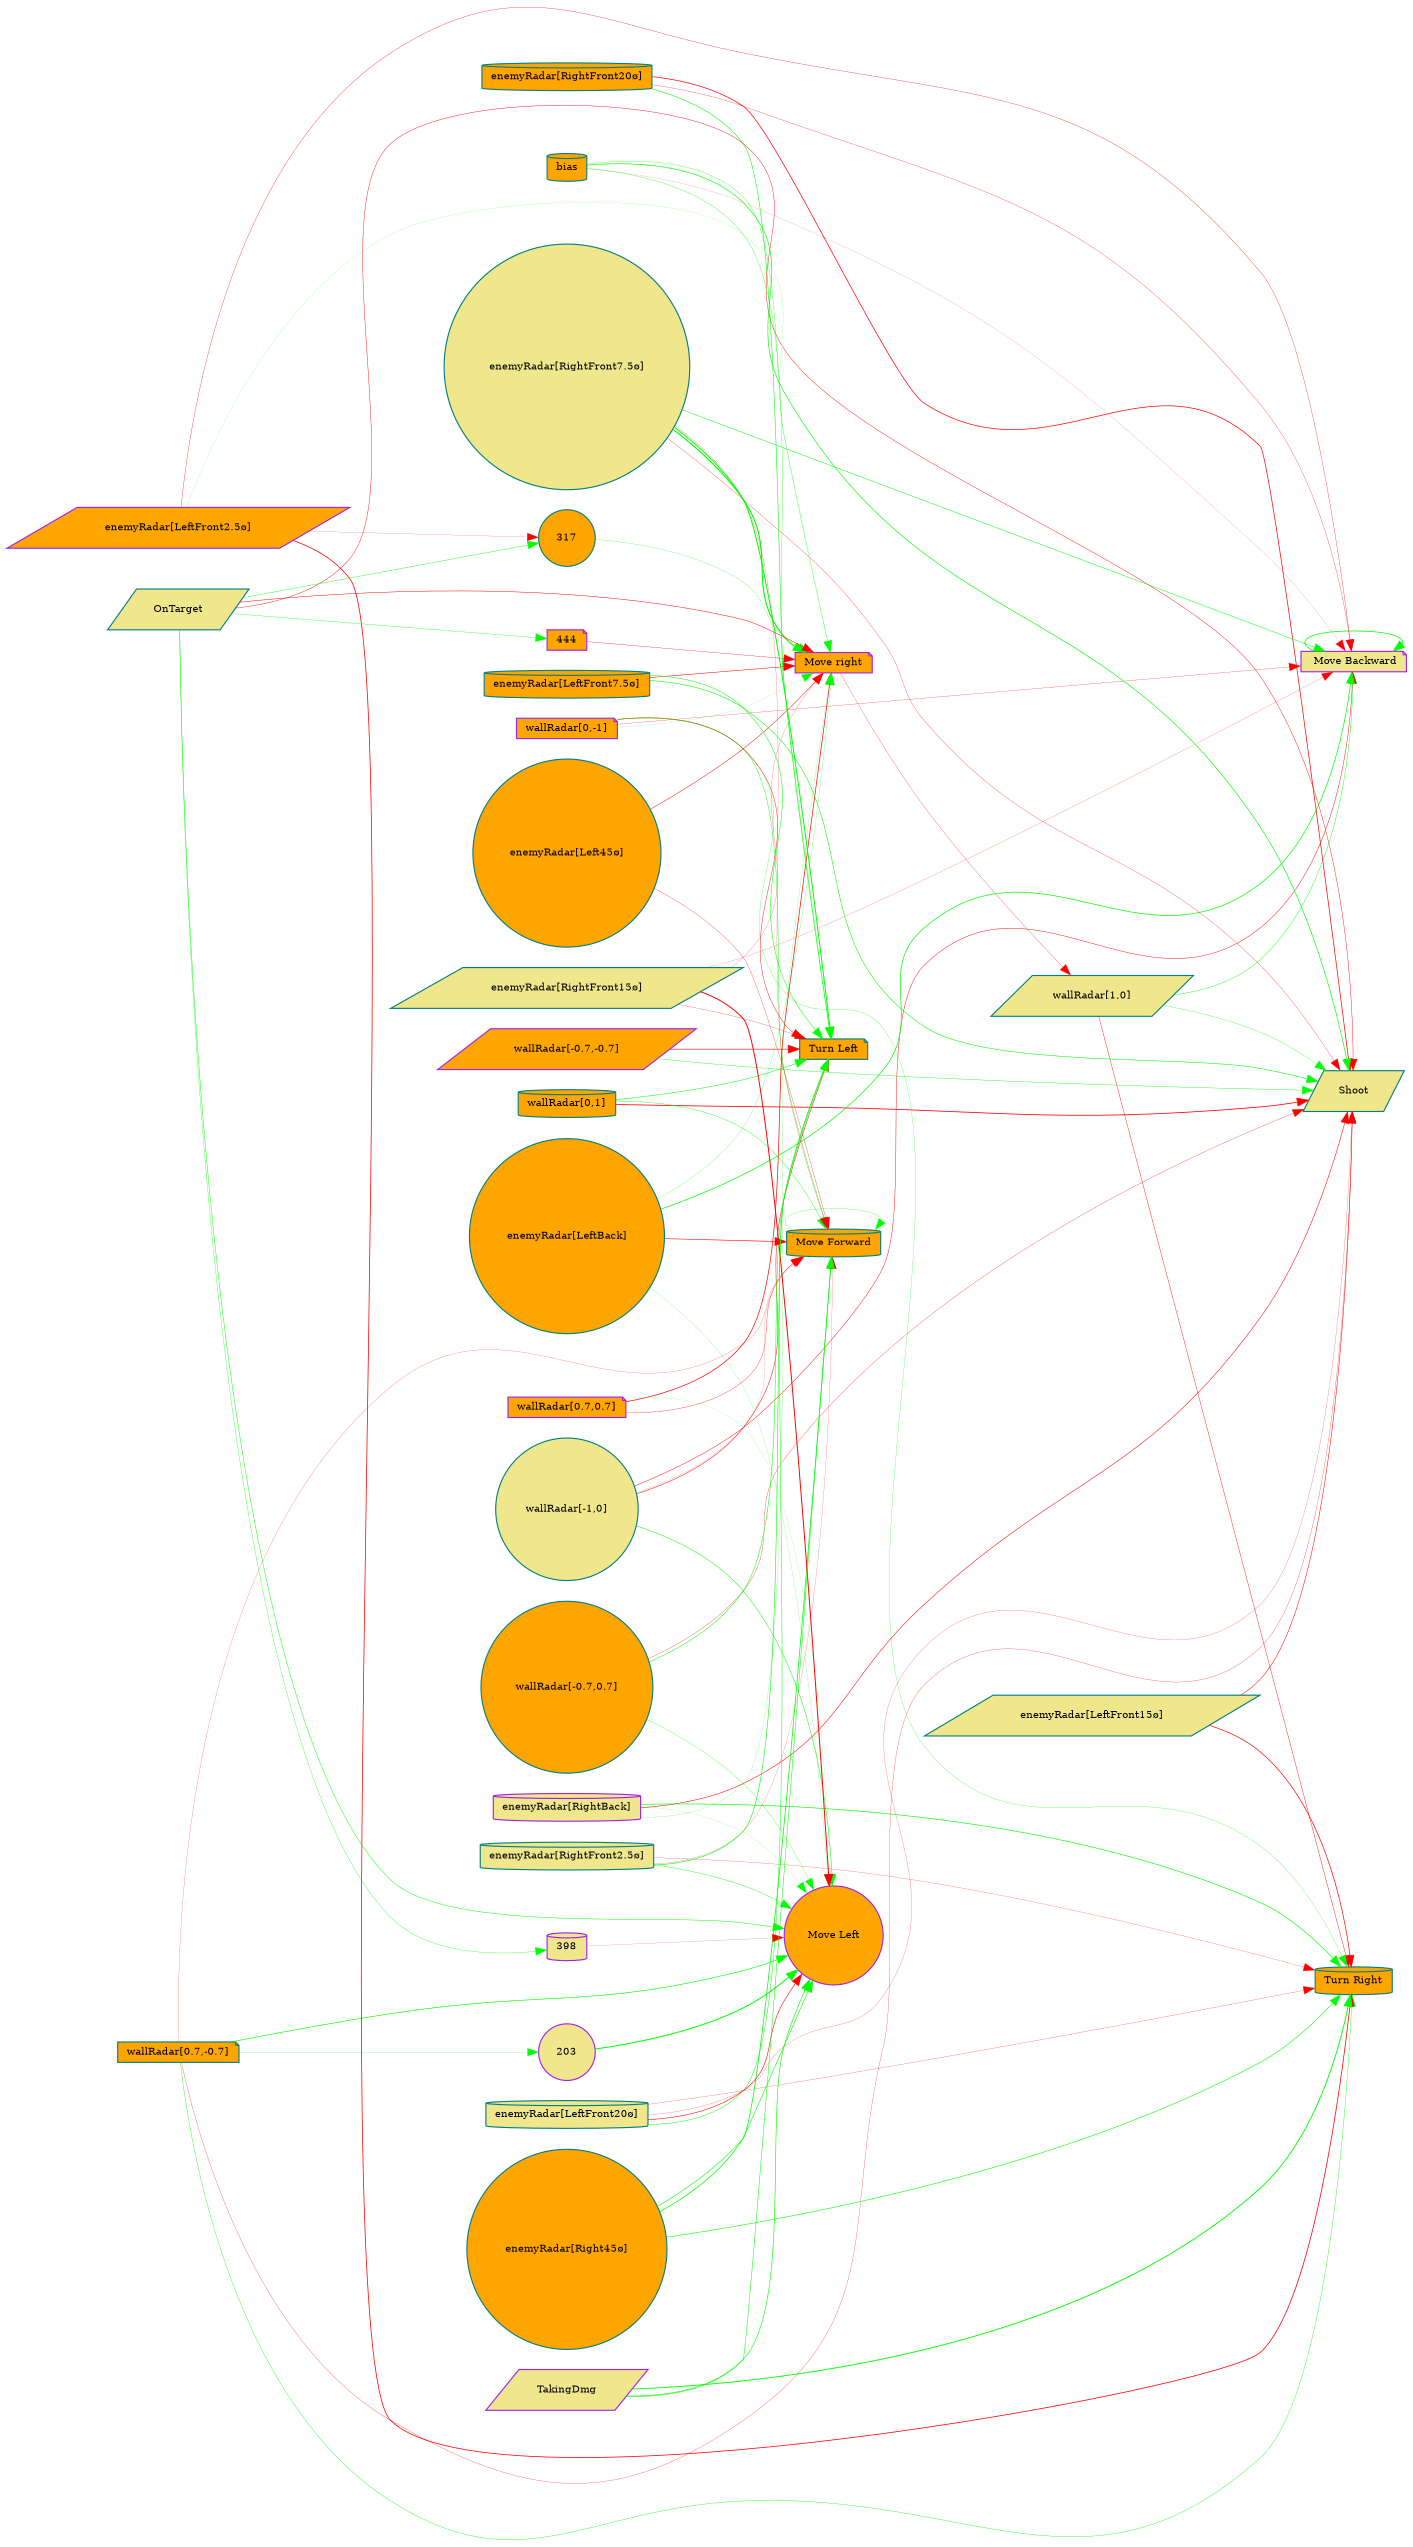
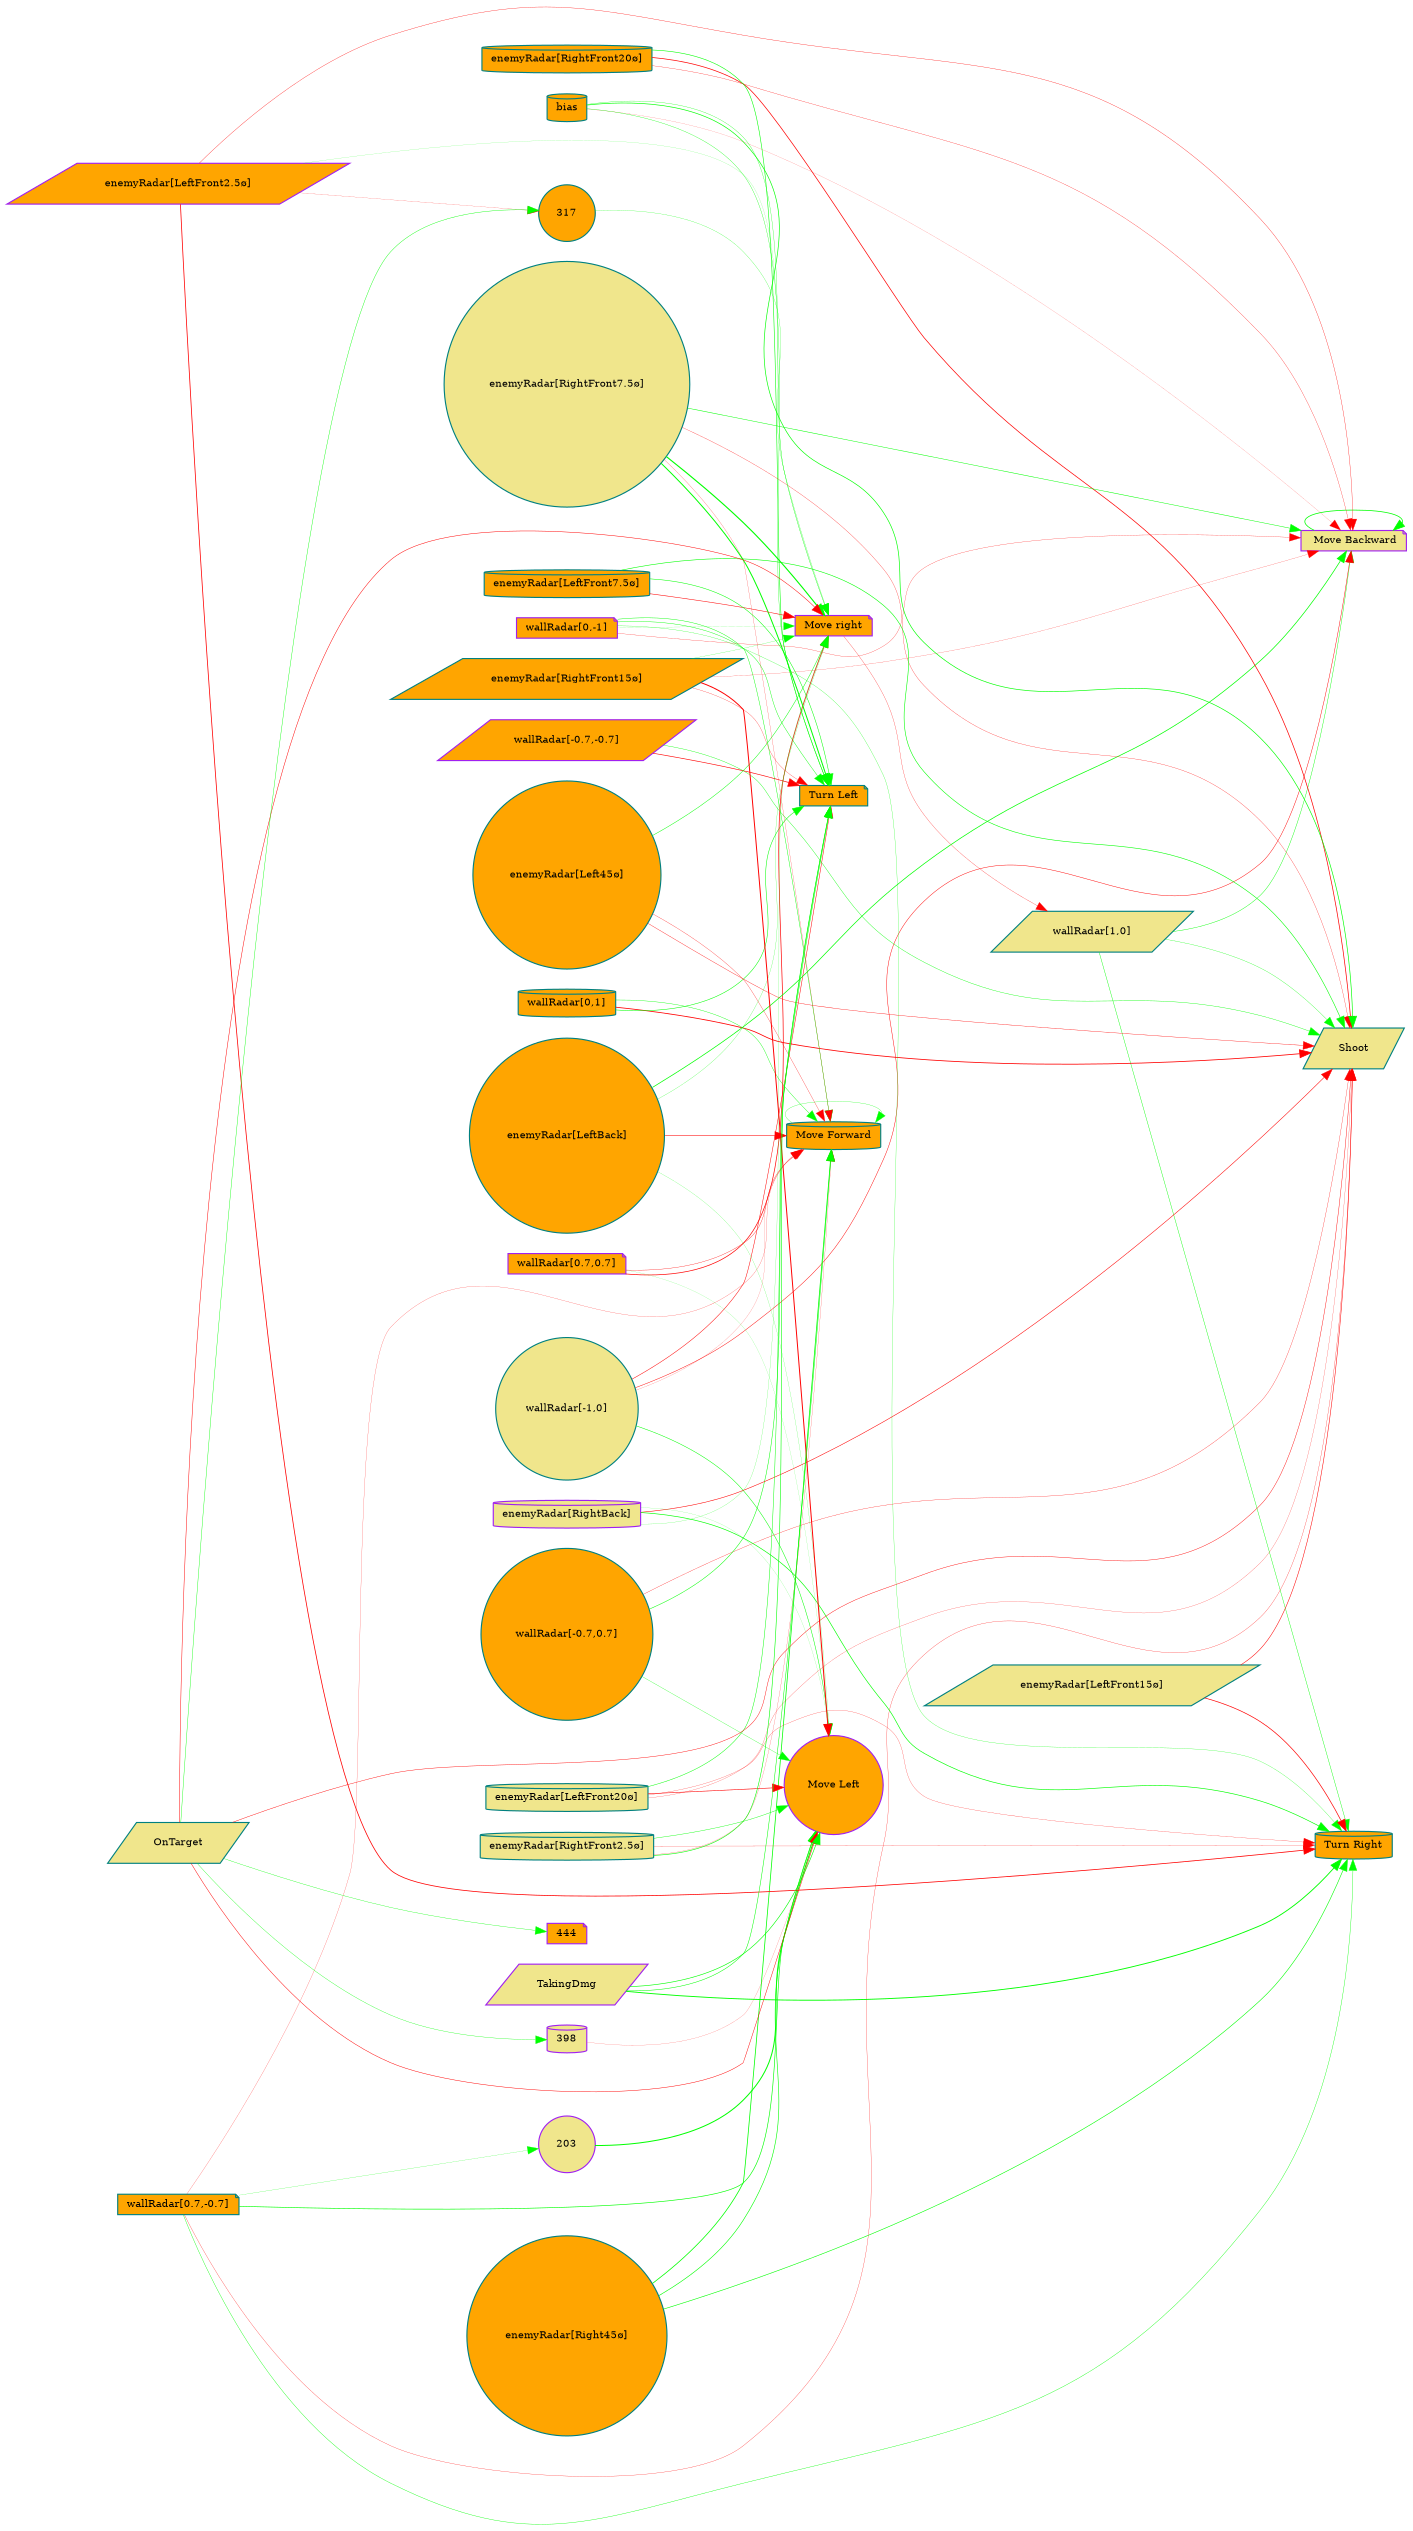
edge "444" -> "Move right": removed
edge "enemyRadar[Left45ø]" -> "Move right": color red -> green
edge "wallRadar[0,-1]" -> "Turn Left": color red -> green
edge "enemyRadar[RightFront15ø]" -> "Move right": color red -> green
node "enemyRadar[RightFront15ø]": fillcolor khaki -> orange
edge "enemyRadar[Left45ø]" -> "Shoot": added
edge "wallRadar[1,0]" -> "Turn Right": color red -> green
edge "OnTarget" -> "Move Left": color green -> red
